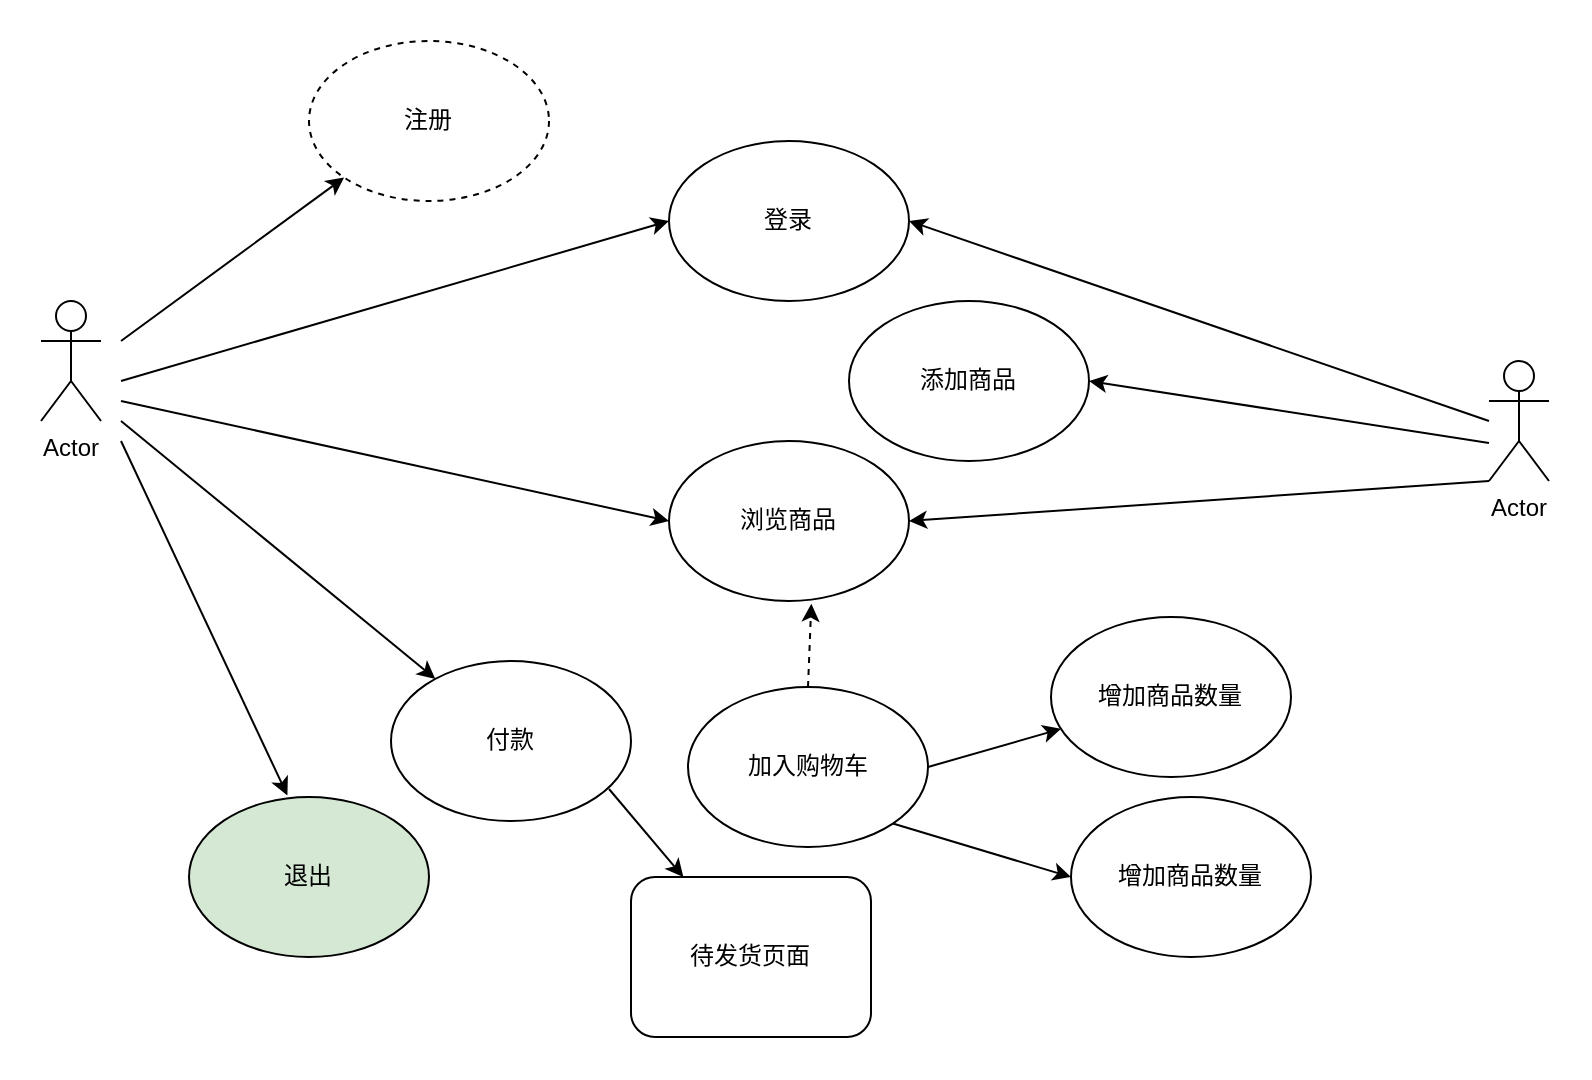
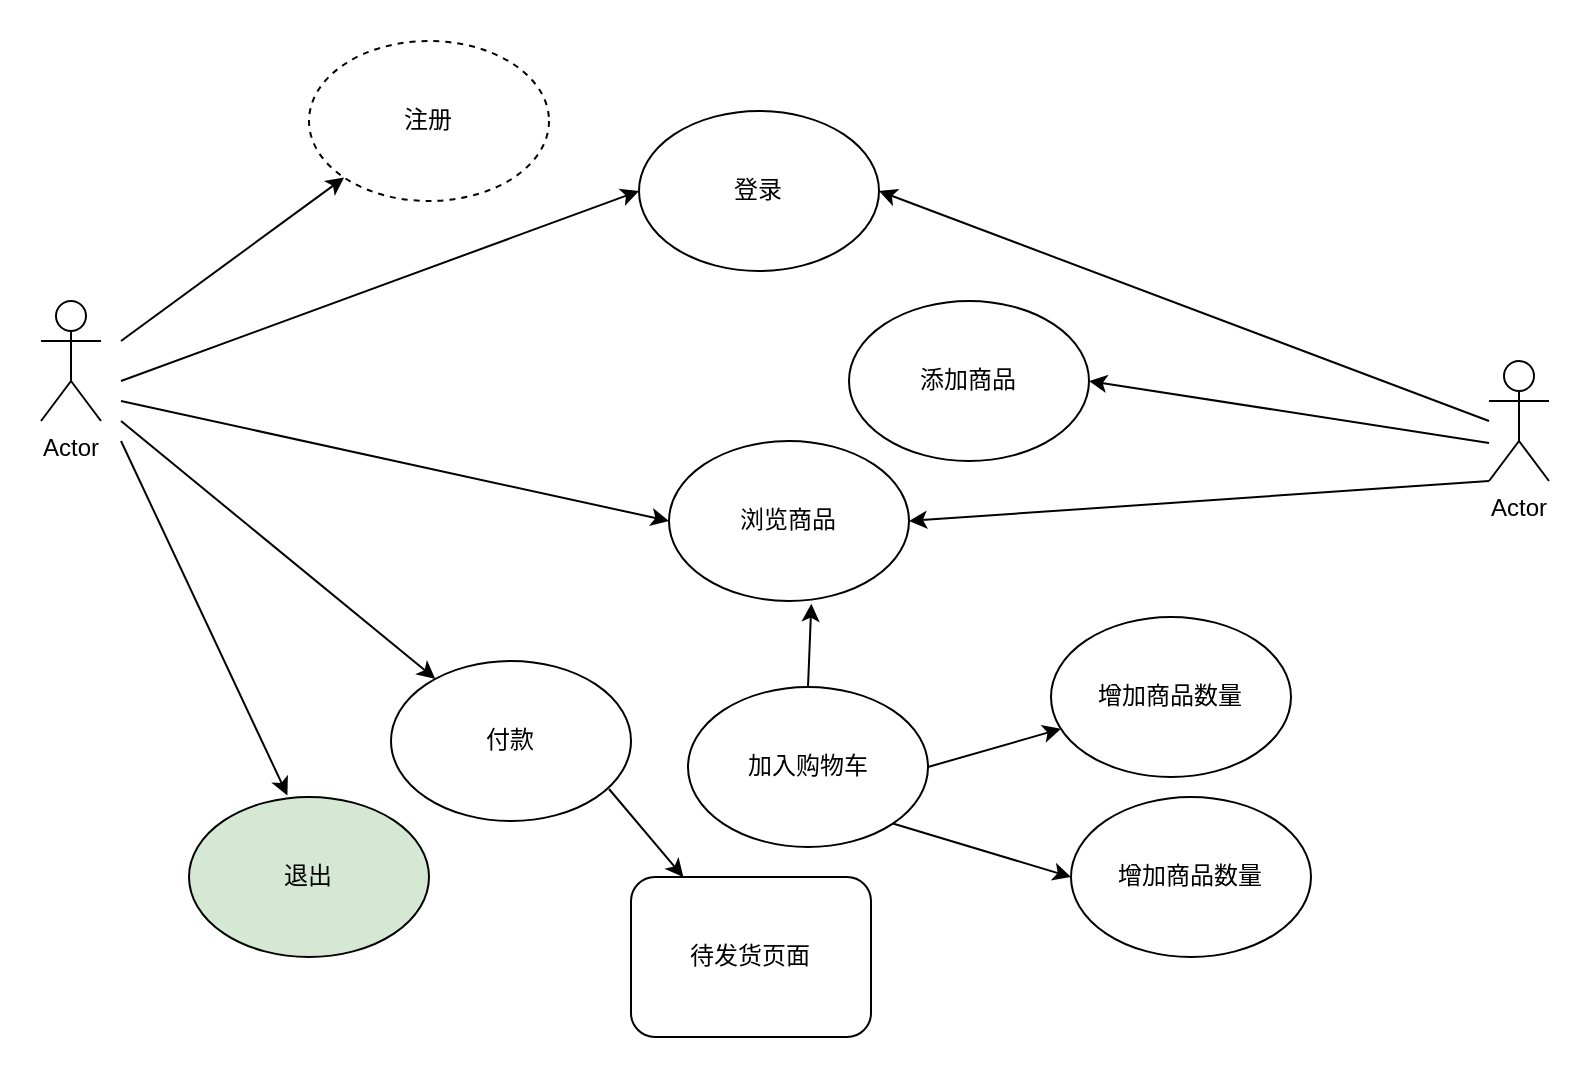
node "登录": moved (789, 221) -> (759, 191)
edge "加入购物车" -> "浏览商品": style dashed -> solid
